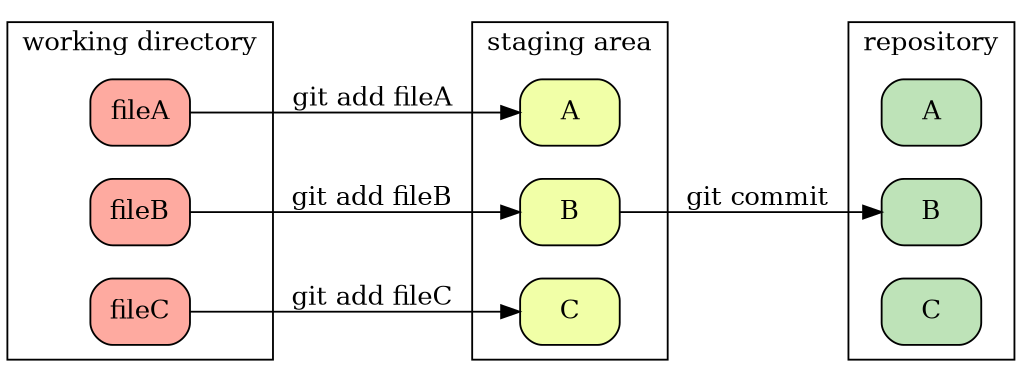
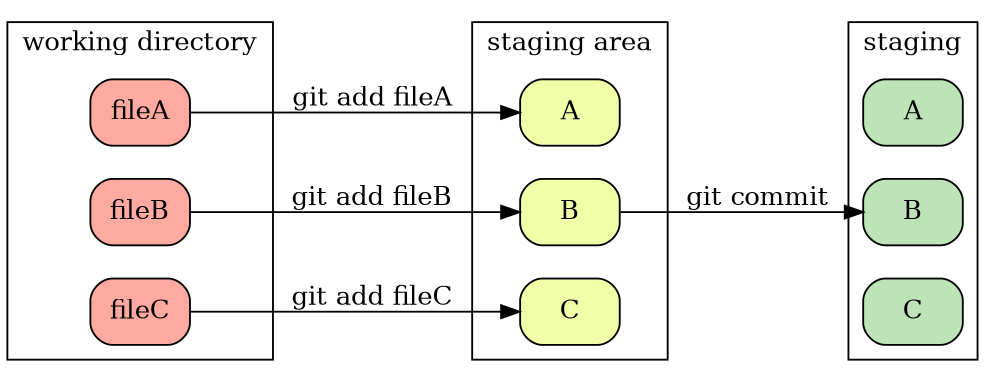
cluster "repository": label "repository" -> "staging"
